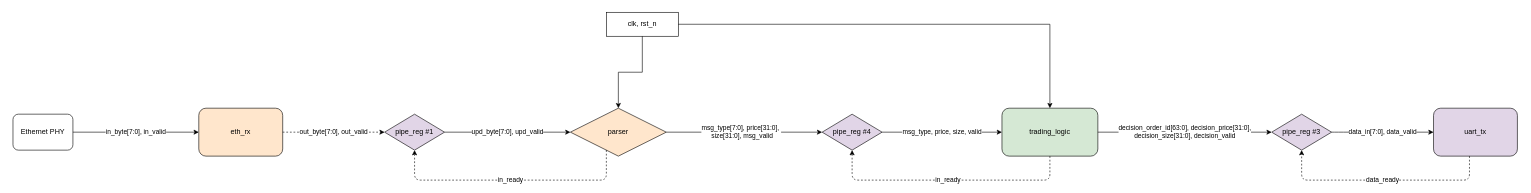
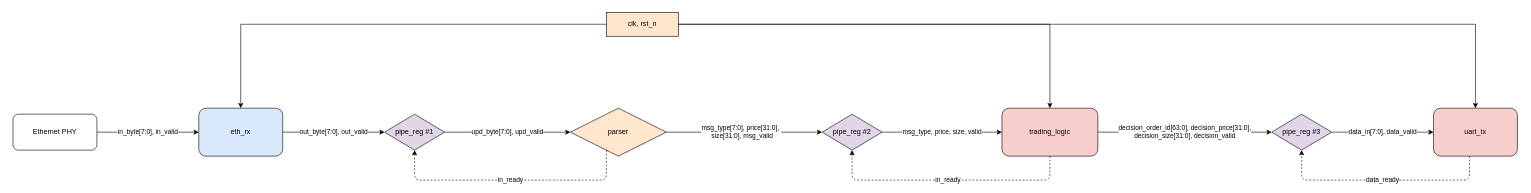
edge "clk, rst_n" -> "eth_rx": added
node "clk, rst_n": fillcolor #ffffff -> #ffe6cc
edge "clk, rst_n" -> "parser": now "clk, rst_n" -> "uart_tx"
node "Ethernet PHY": size 60x36 -> 84x36
node "eth_rx": fillcolor #ffe6cc -> #dae8fc
edge "eth_rx" -> "pipe_reg #1": style dashed -> solid
node "pipe_reg #4": label "pipe_reg #4" -> "pipe_reg #2"
node "trading_logic": fillcolor #d5e8d4 -> #f8cecc
node "uart_tx": fillcolor #e1d5e7 -> #f8cecc
